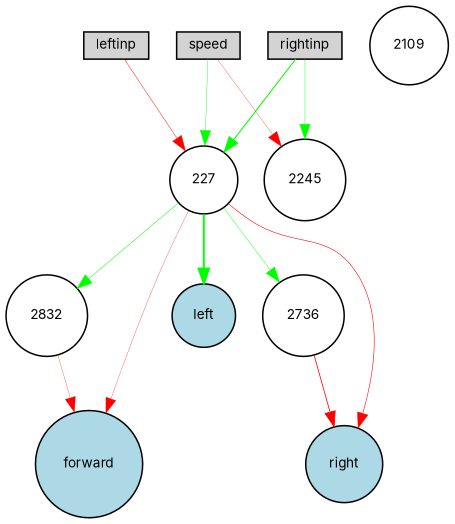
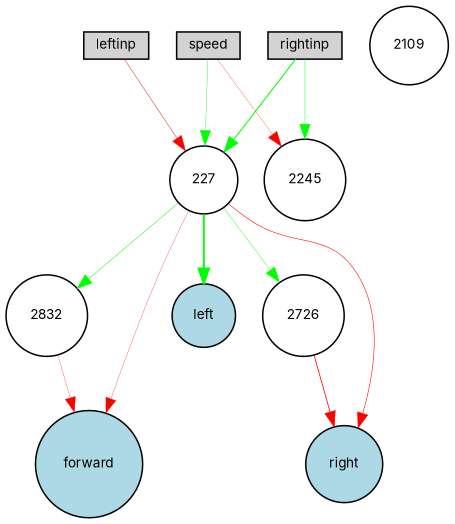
node "2736": label "2736" -> "2726"
